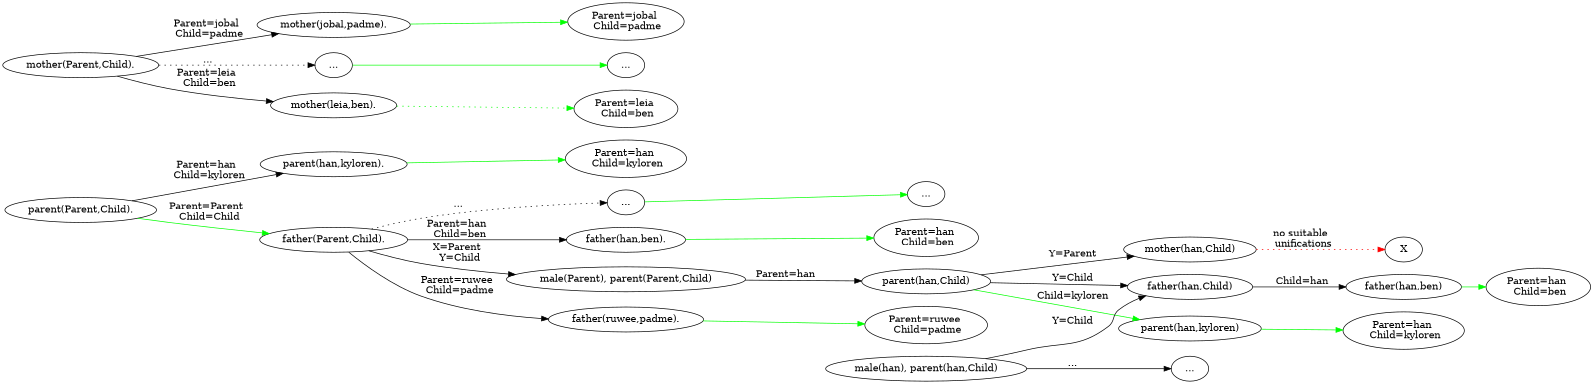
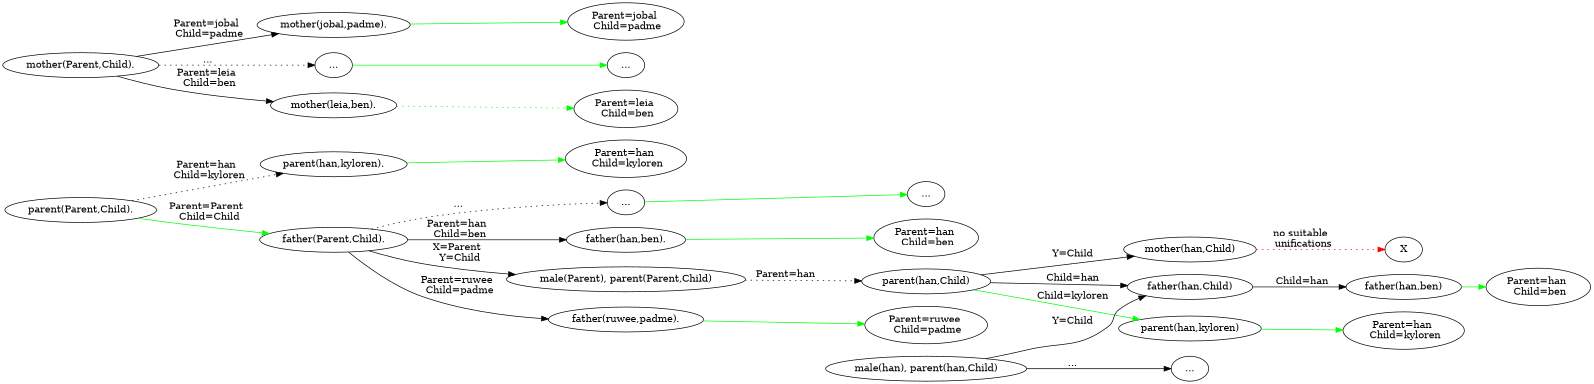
edge "parent(Parent,Child)." -> "parent(han,kyloren).": style solid -> dotted
edge "parent(han,Child)" -> "mother(han,Child)": label "Y=Parent" -> "Y=Child"
edge "parent(han,Child)" -> "father(han,Child)": label "Y=Child" -> "Child=han"
edge "male(Parent), parent(Parent,Child)" -> "parent(han,Child)": style solid -> dotted
